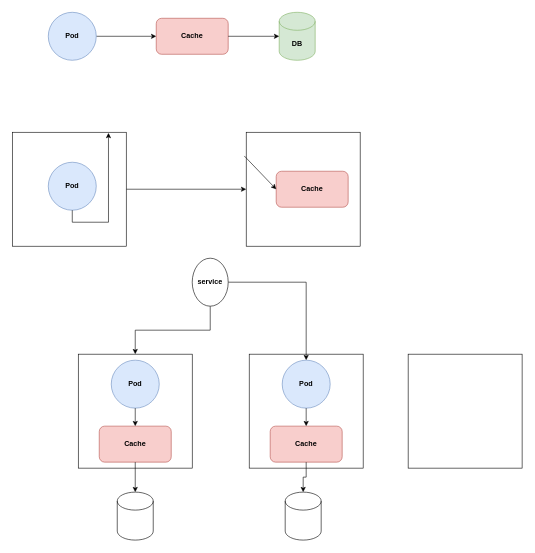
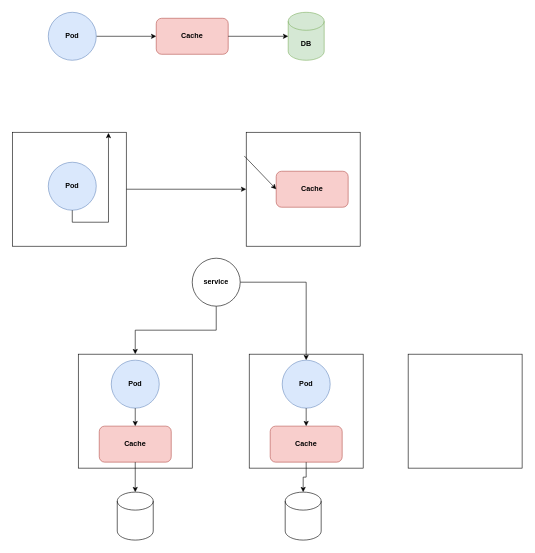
node "DB": moved (297, 36) -> (306, 36)
node "service": size 36x48 -> 48x48
